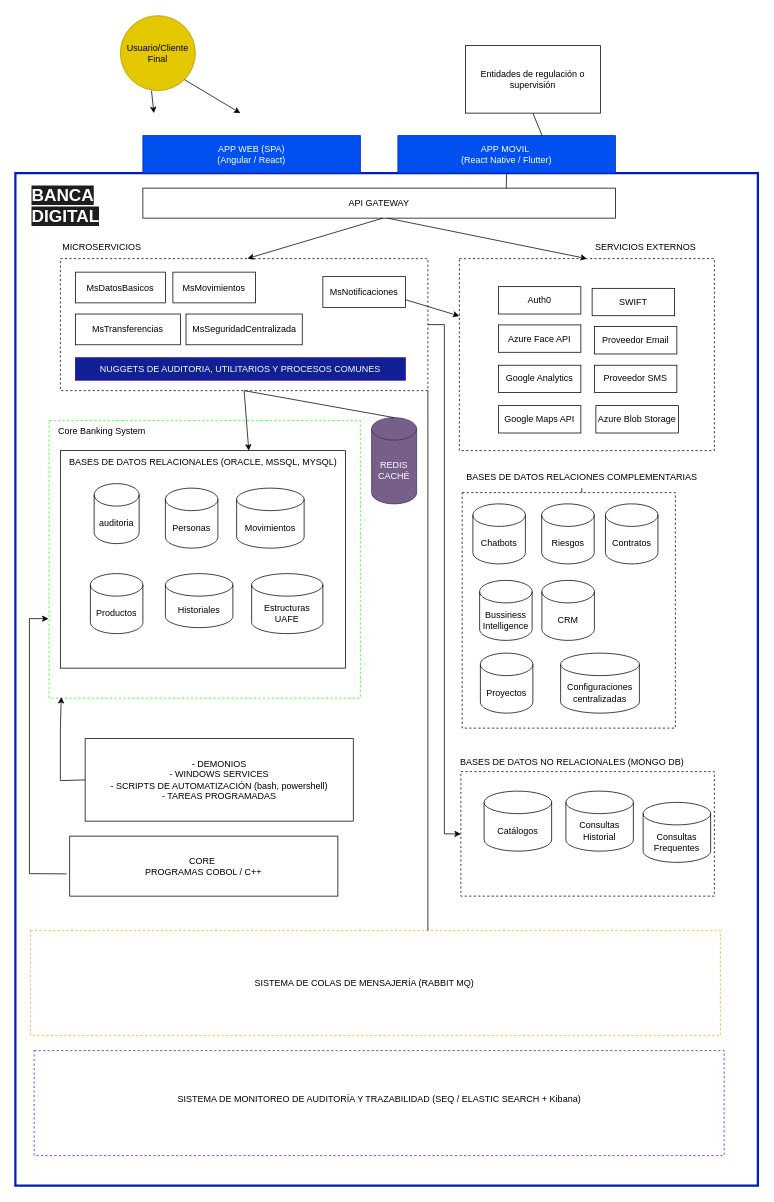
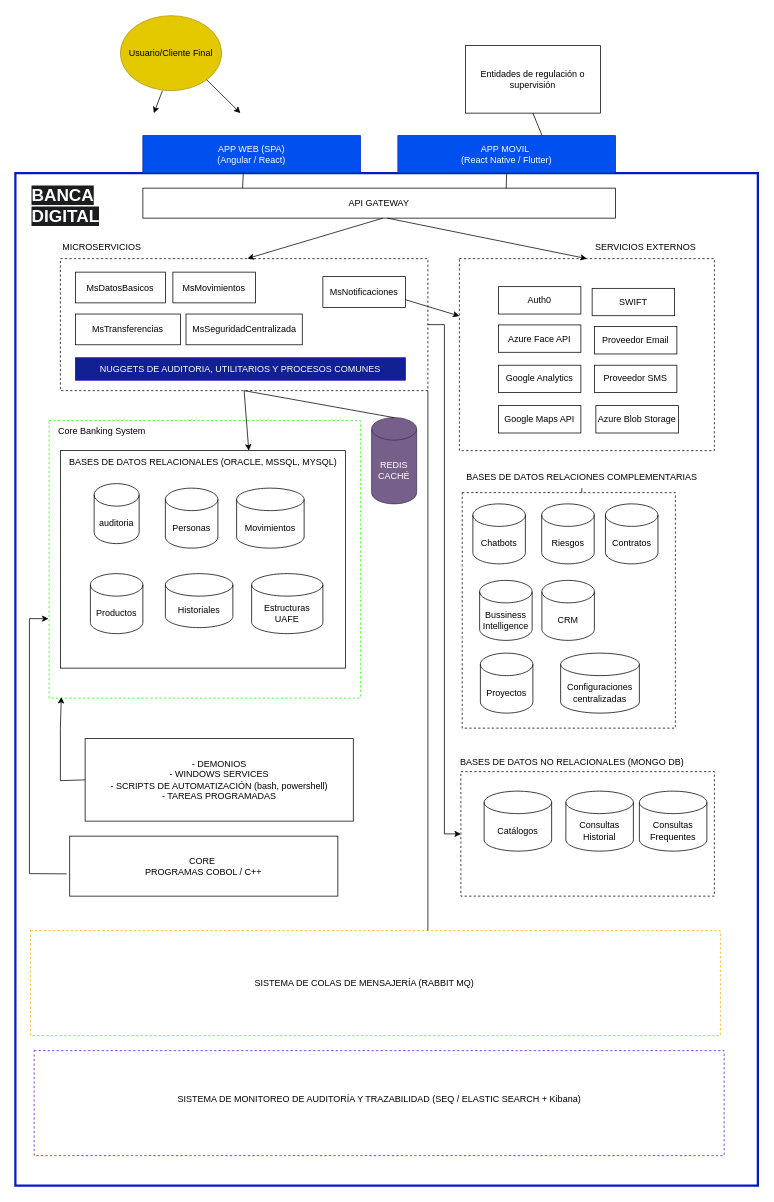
node "Usuario/Cliente Final": size 75x75 -> 101x75
edge "APP WEB (SPA) (Angular / React)" -- "API GATEWAY": added
node "Consultas Frequentes": moved (677, 832) -> (673, 821)
